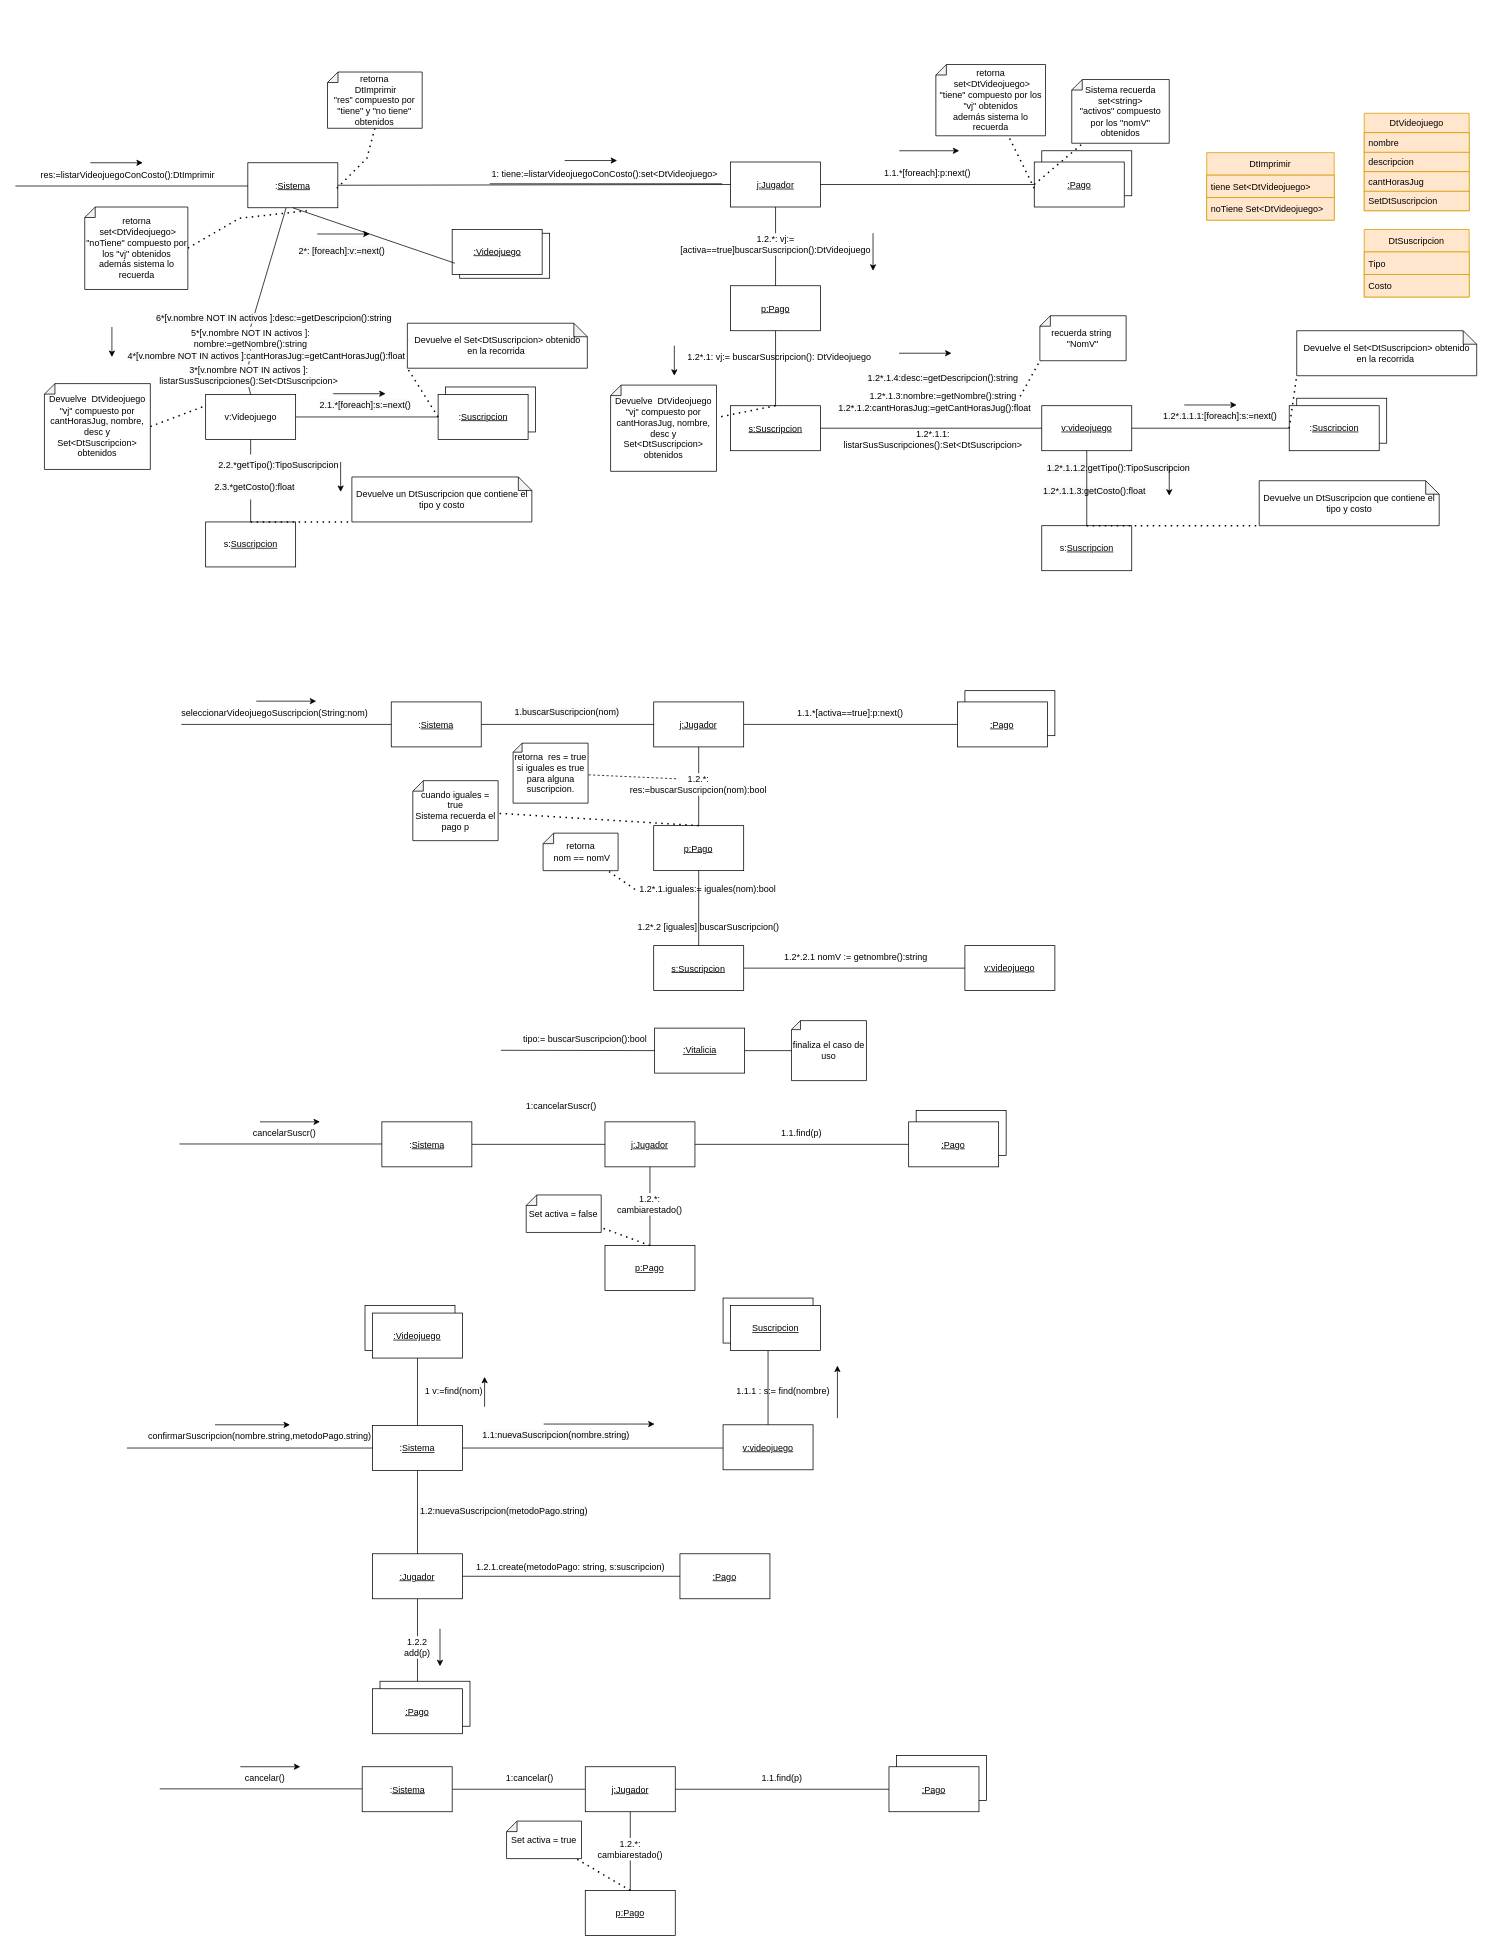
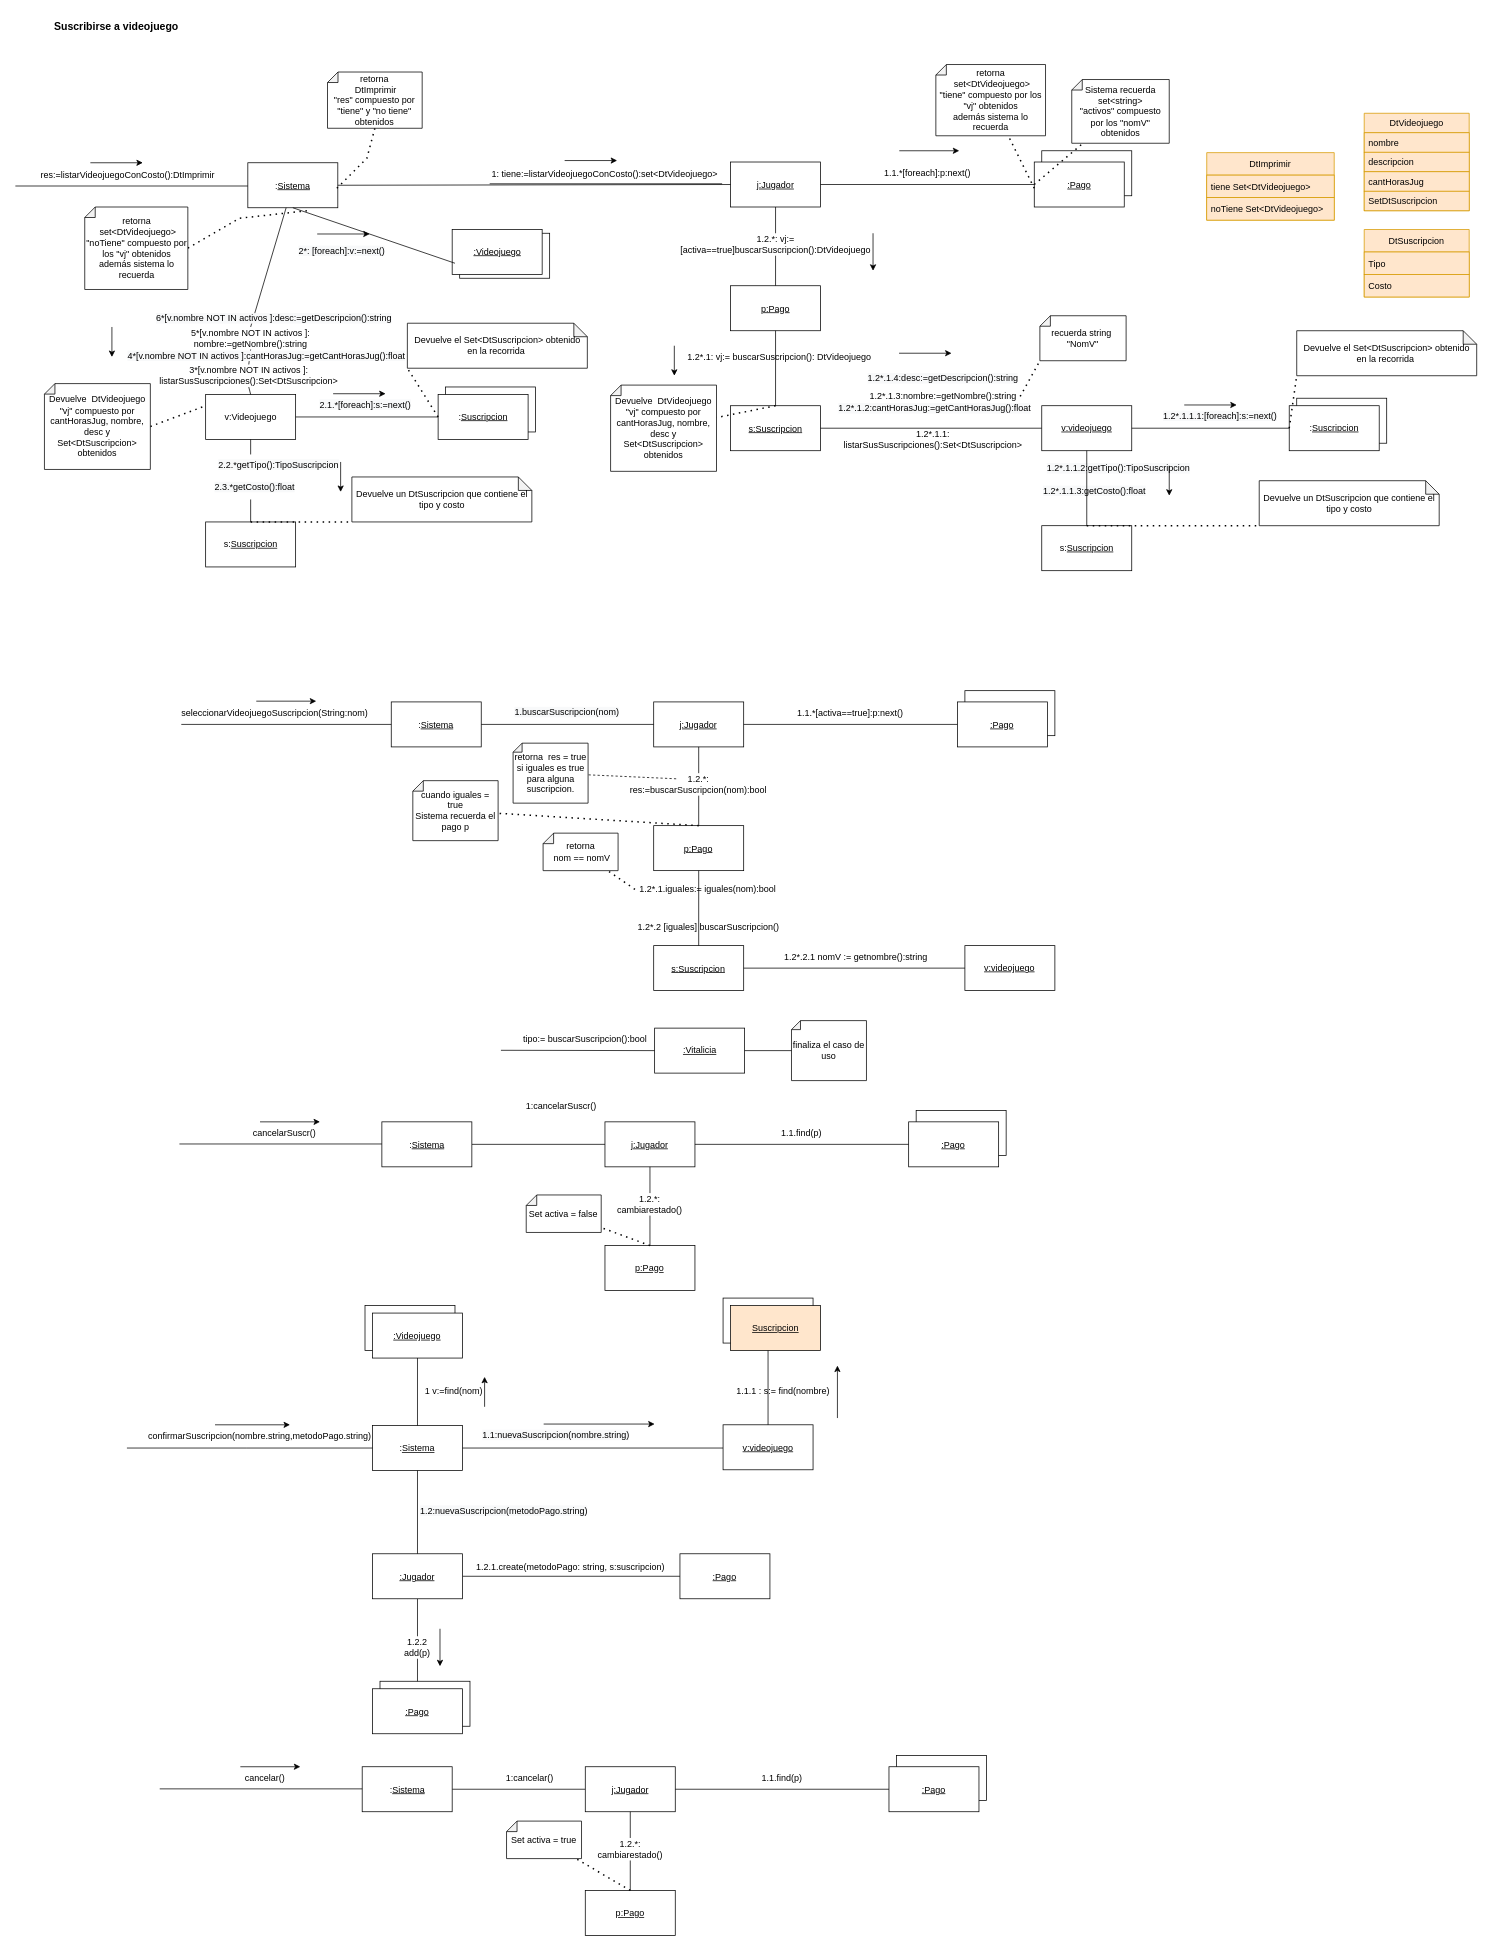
node "Suscribirse a videojuego": added
node "Suscripcion": fillcolor #ffffff -> #ffe6cc
